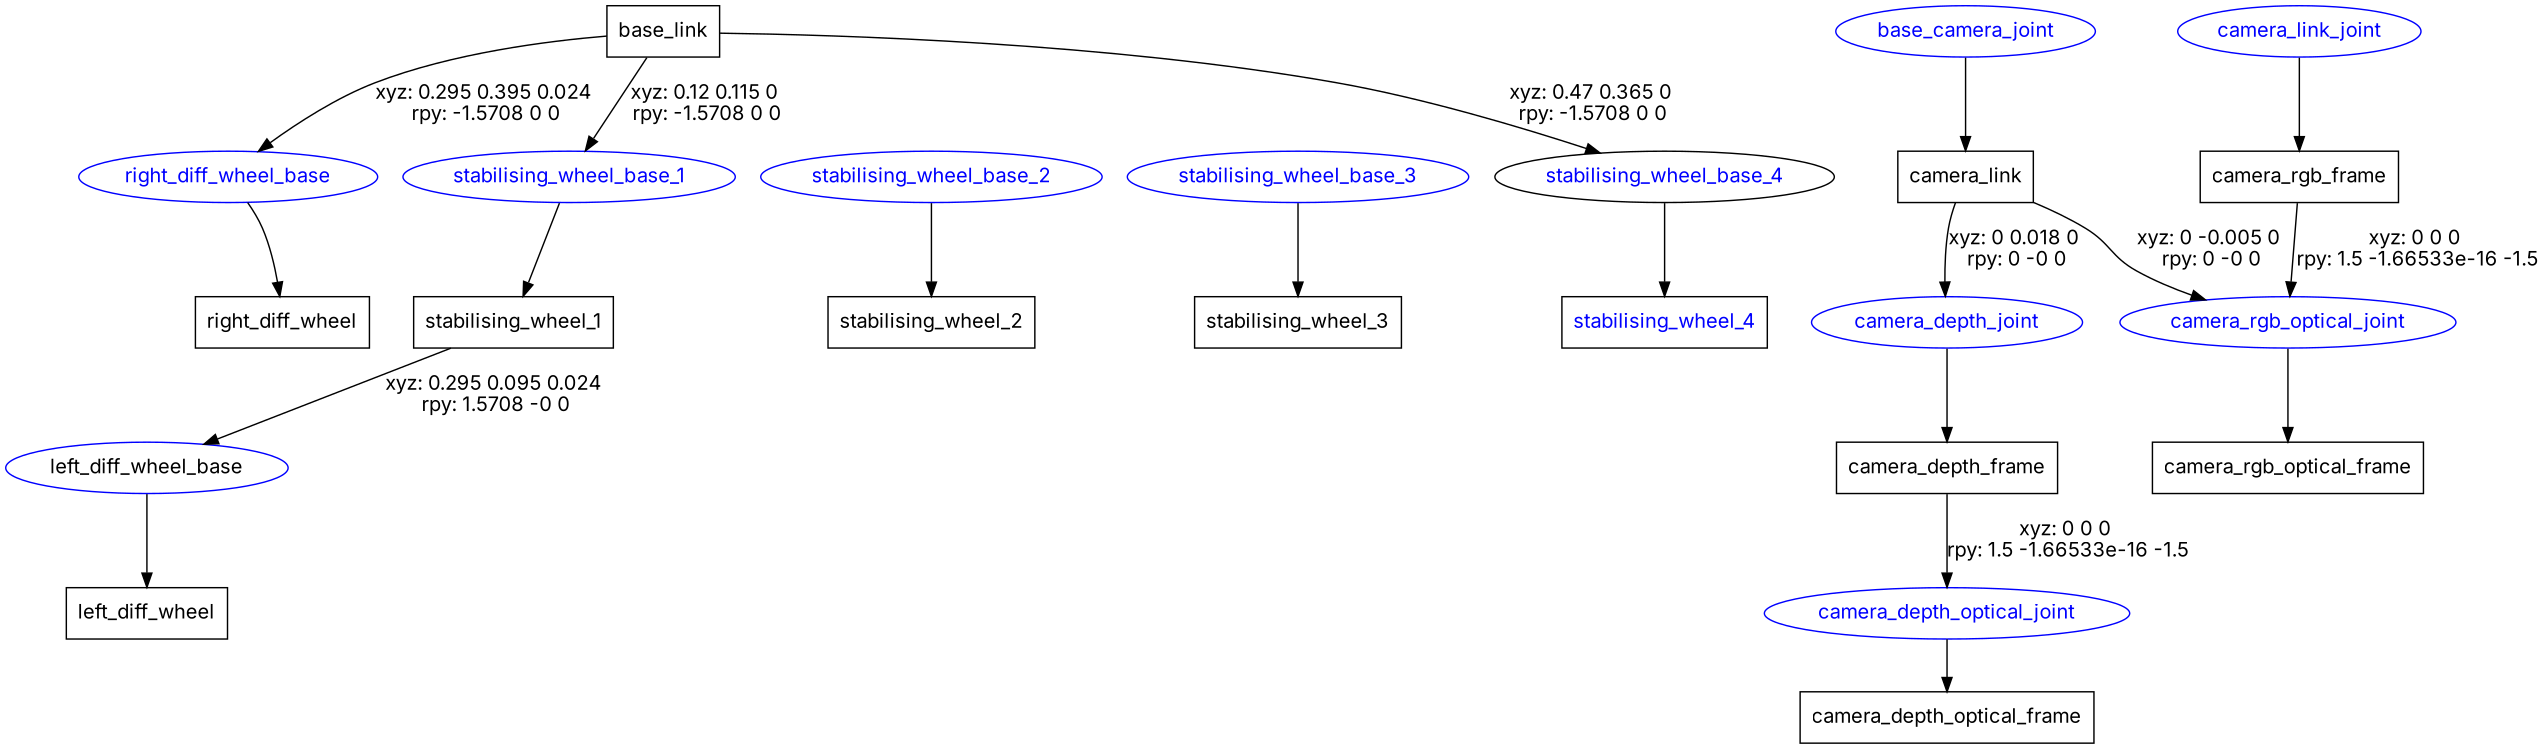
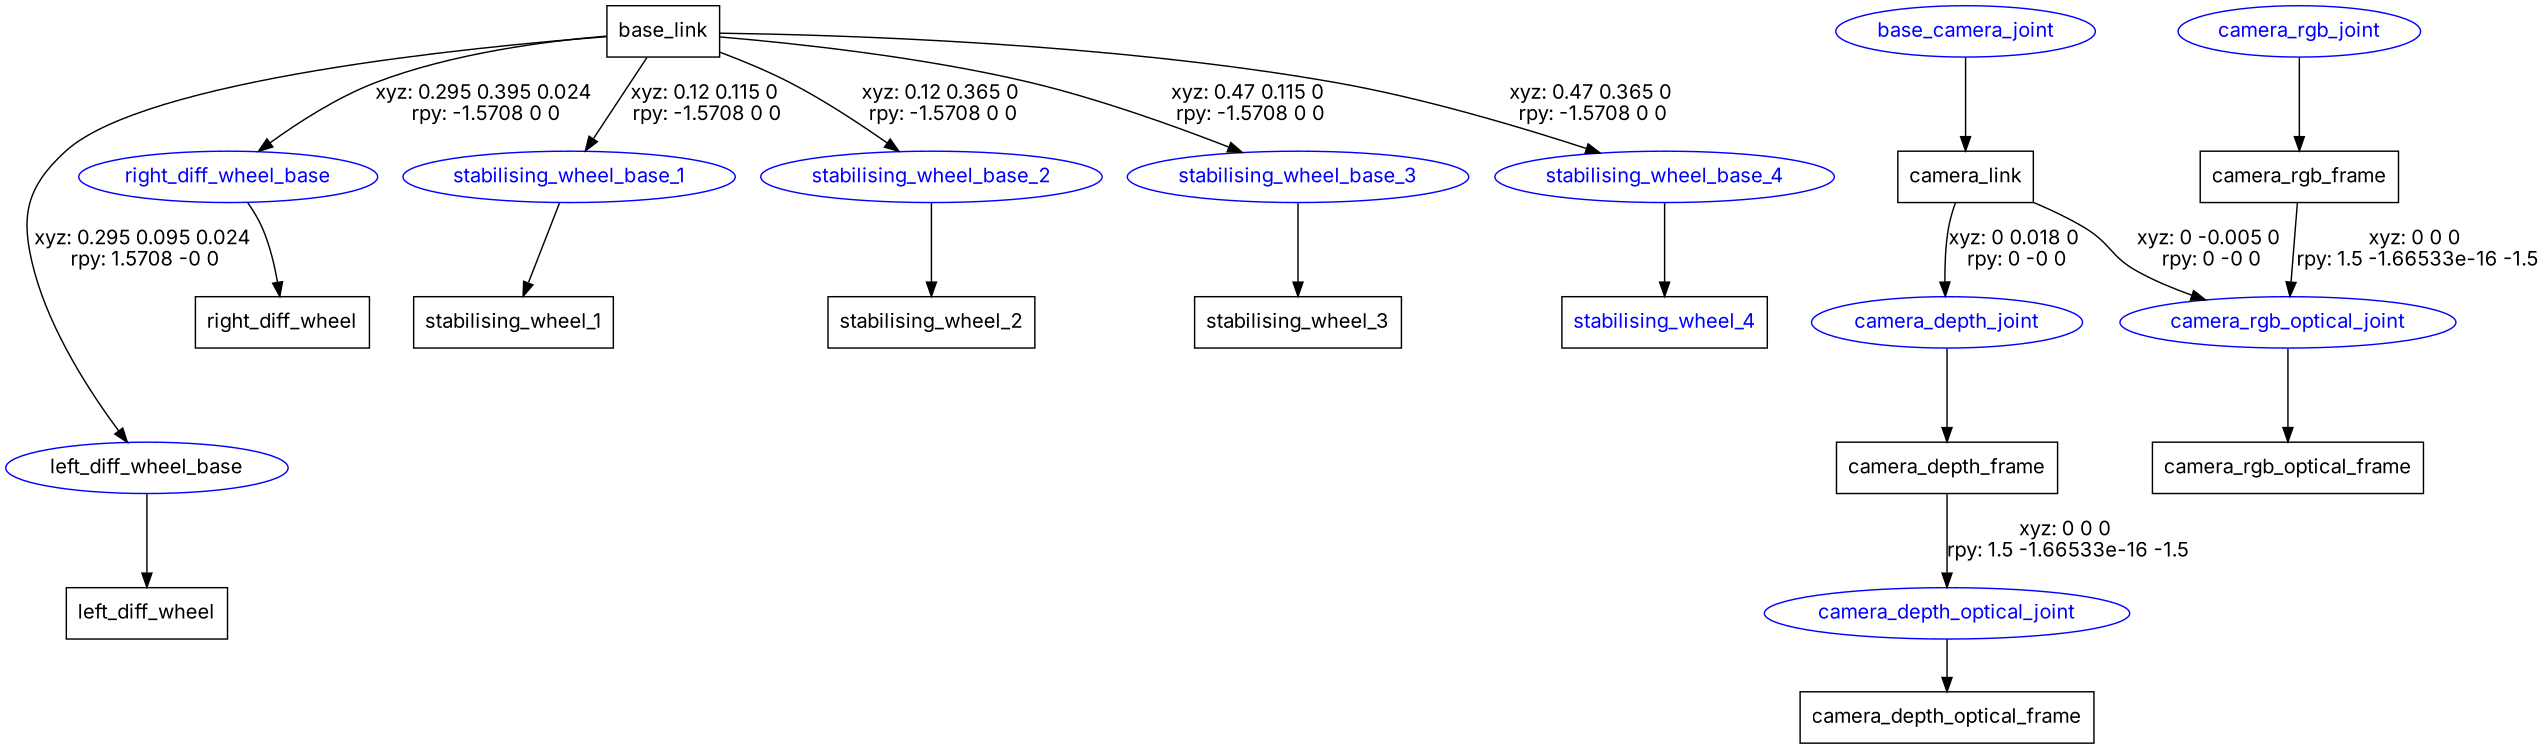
node "camera_link_joint": label "camera_link_joint" -> "camera_rgb_joint"
edge "base_link" -> "stabilising_wheel_base_3": added, label "xyz: 0.47 0.115 0 rpy: -1.5708 0 0"
edge "base_link" -> "stabilising_wheel_base_2": added, label "xyz: 0.12 0.365 0 rpy: -1.5708 0 0"
node "stabilising_wheel_base_4": color black -> blue
edge "stabilising_wheel_1" -> "left_diff_wheel_base": now "base_link" -> "left_diff_wheel_base"
